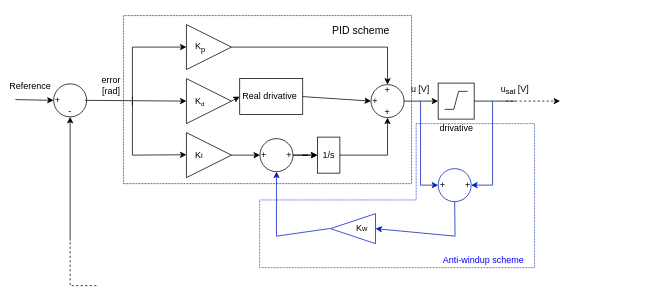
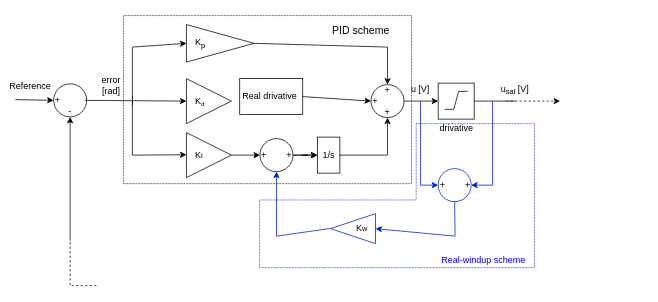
node "Kp": size 45x45 -> 68x38
edge "Kd" -> "Real drivative": removed
node "Anti-windup scheme": label "Anti-windup scheme" -> "Real-windup scheme"
